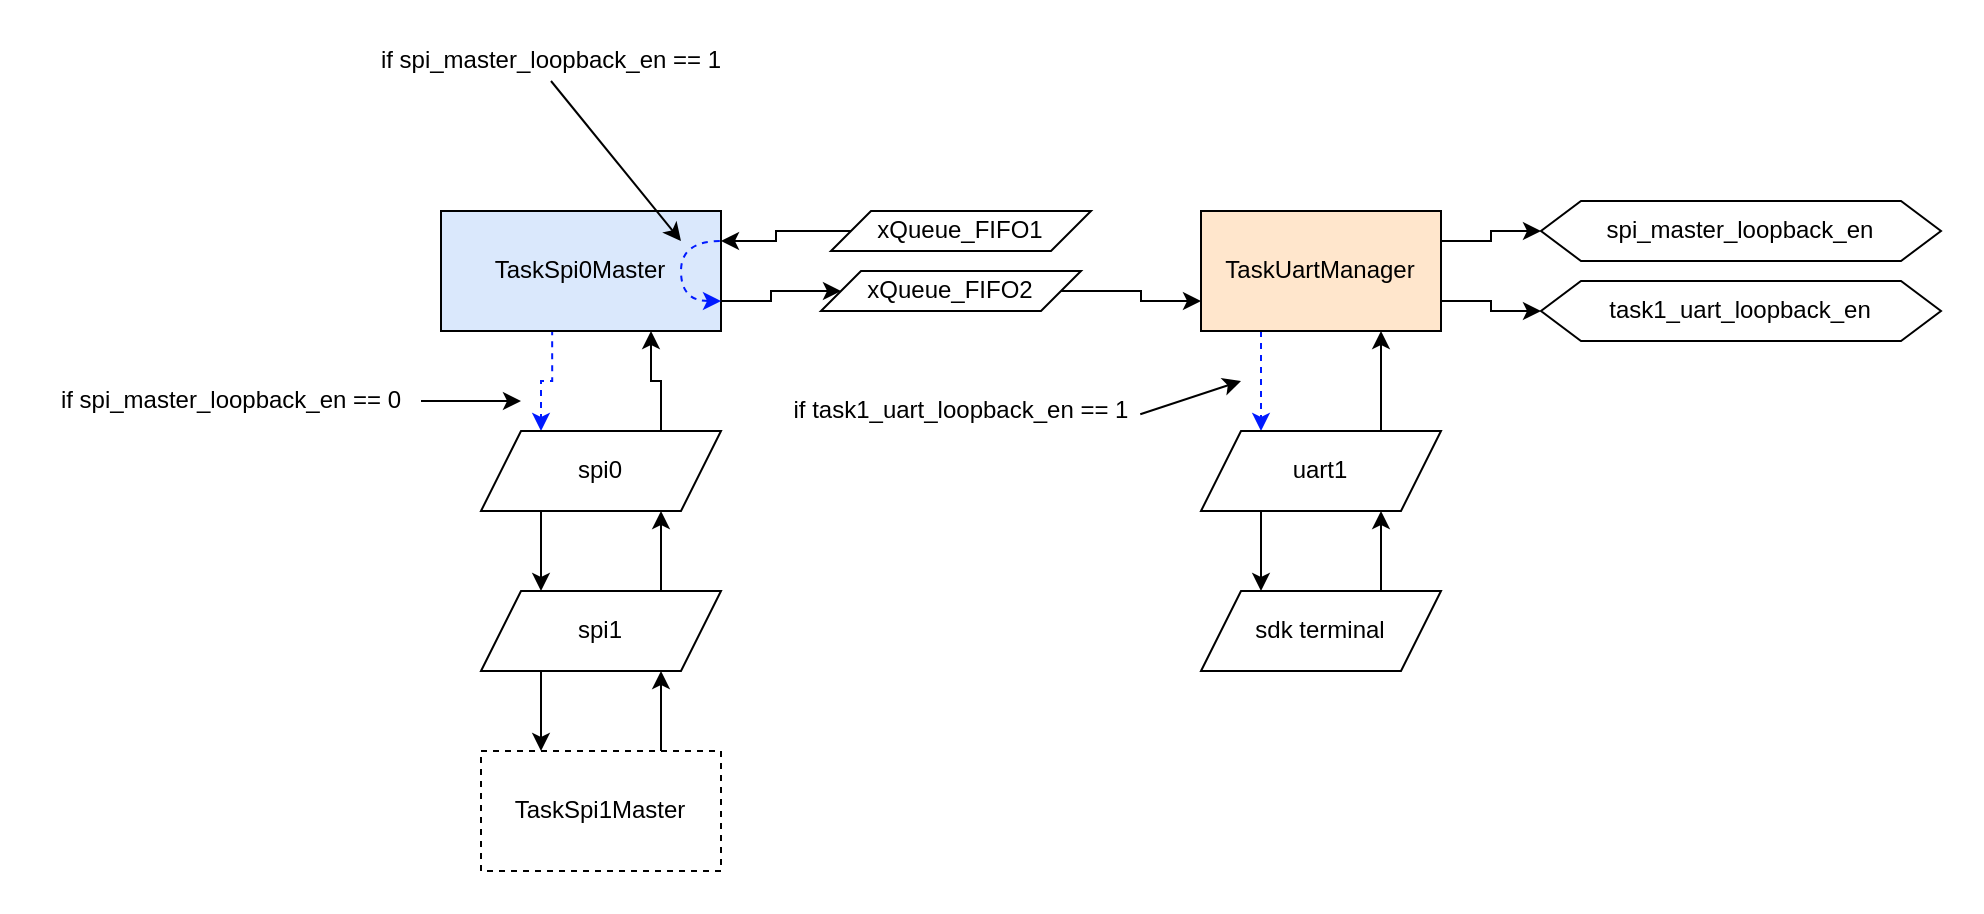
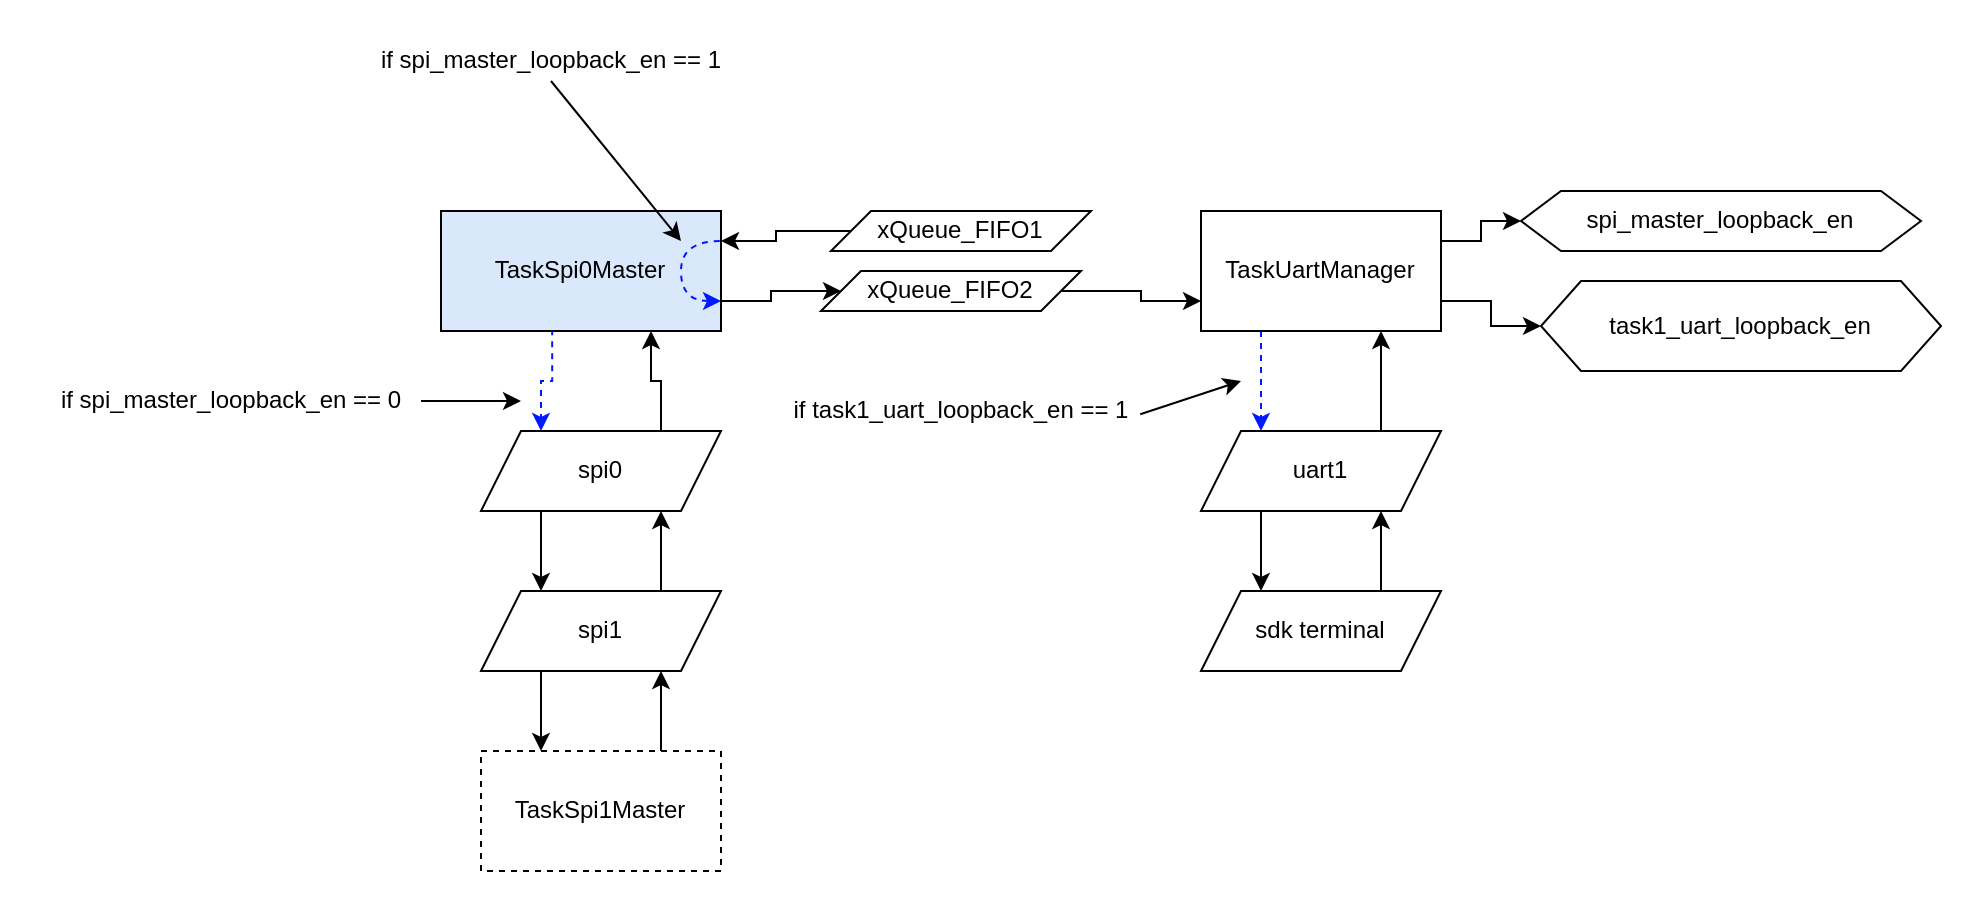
node "spi_master_loopback_en": moved (1741, 231) -> (1721, 221)
node "TaskUartManager": fillcolor #ffe6cc -> #ffffff
node "task1_uart_loopback_en": size 400x60 -> 400x90
